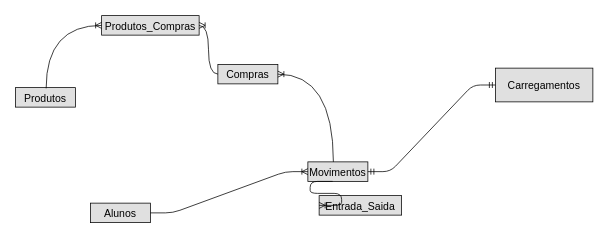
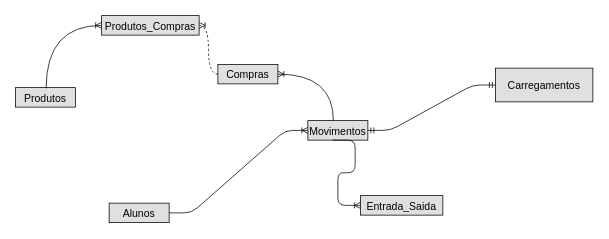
edge "Compras" -> "Produtos_Compras": style solid -> dashed
node "Movimentos": moved (338, 171) -> (338, 130)
node "Entrada_Saida": moved (360, 205) -> (402, 205)
node "Alunos": moved (120, 213) -> (139, 213)
